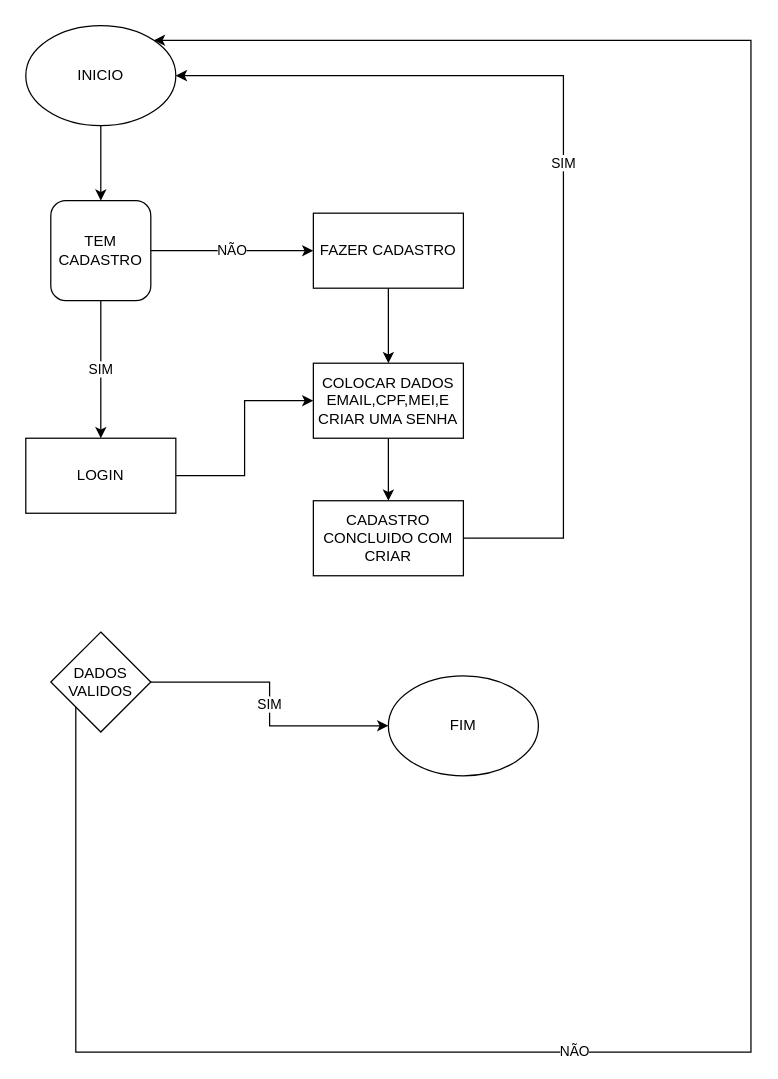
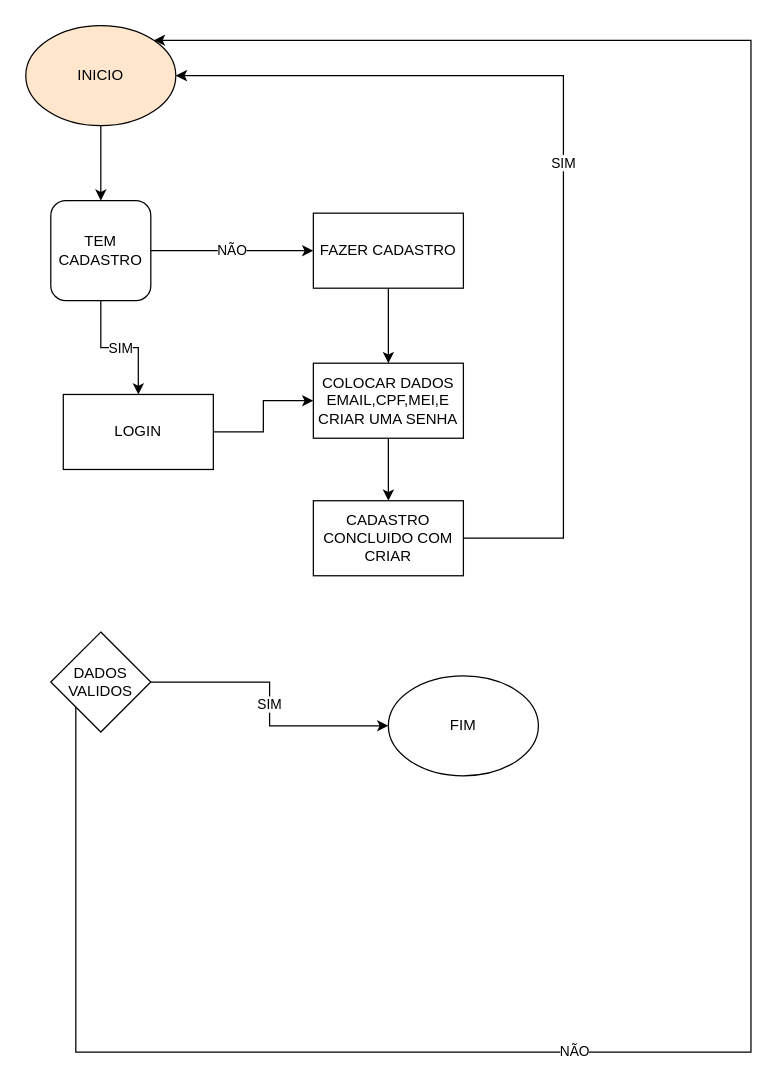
node "INICIO": fillcolor #ffffff -> #ffe6cc
node "LOGIN": moved (101, 476) -> (138, 432)
